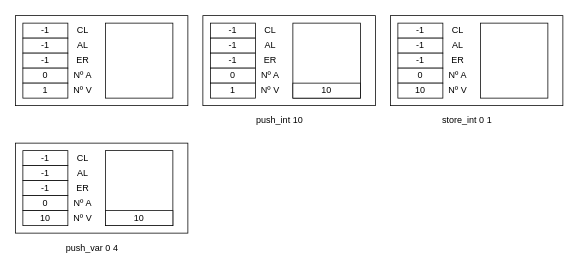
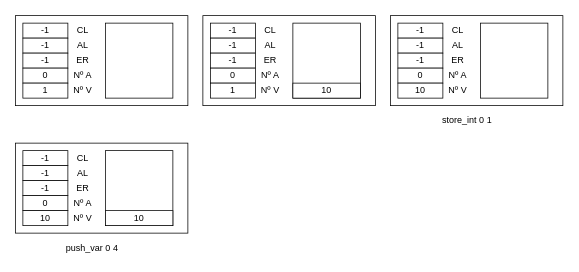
node "push_int 10": removed
